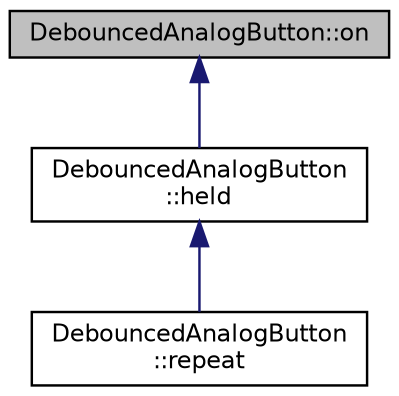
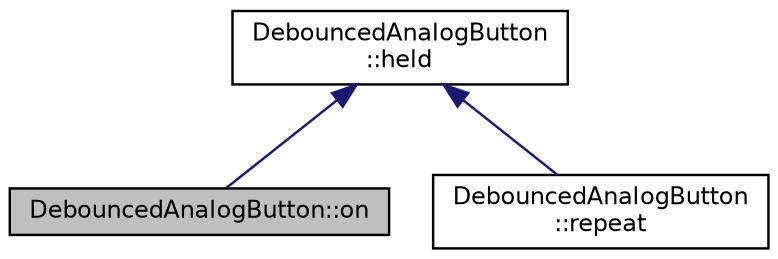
edge "DebouncedAnalogButton ::held" -> "DebouncedAnalogButton::on": reversed
